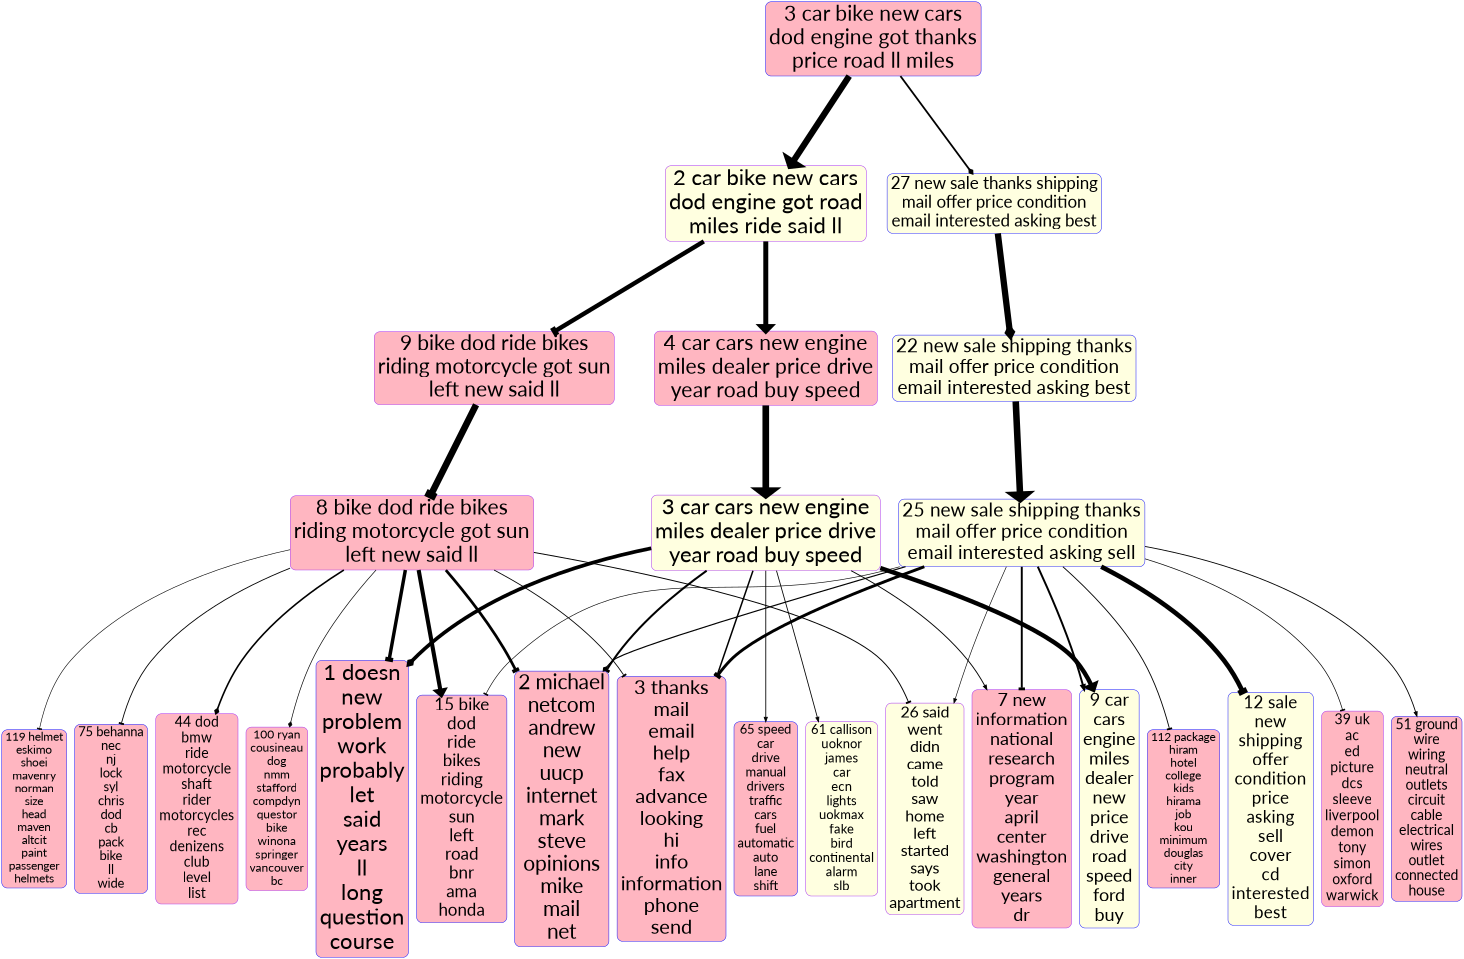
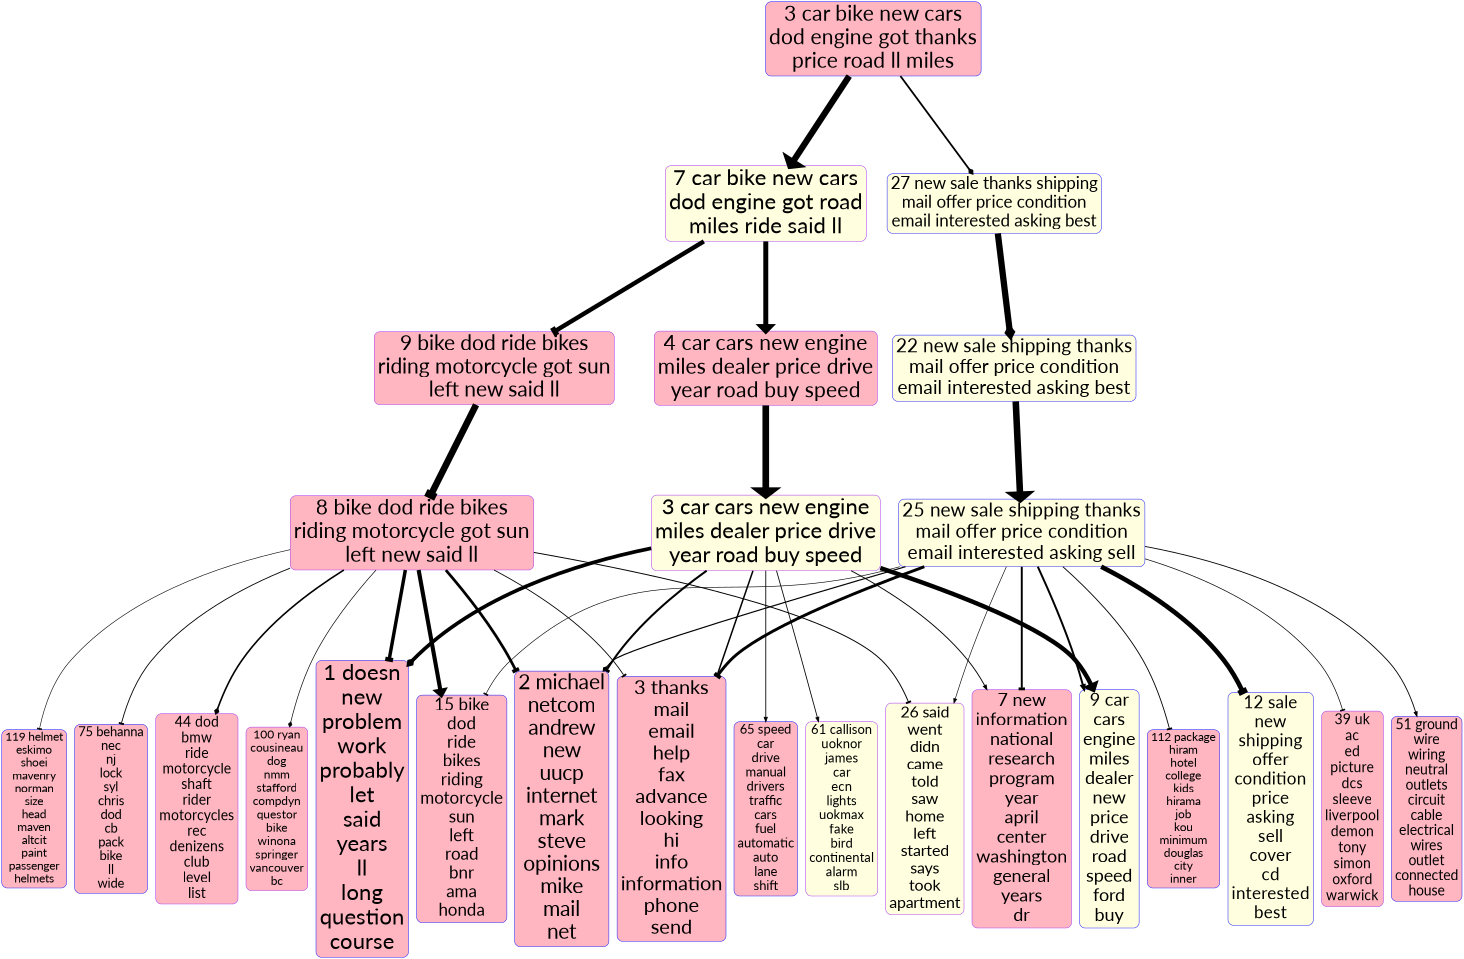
node "2 car bike new cars dod engine got road miles ride said ll": label "2 car bike new cars dod engine got road miles ride said ll" -> "7 car bike new cars dod engine got road miles ride said ll"
